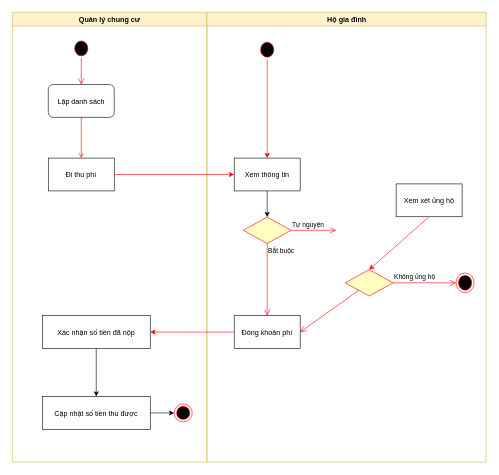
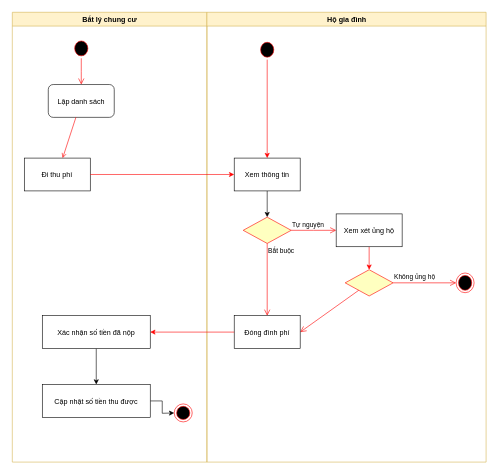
node "Quản lý chung cư": label "Quản lý chung cư" -> "Bắt lý chung cư"
node "Đi thu phí": moved (81, 175) -> (57, 175)
node "Xem xét ủng hộ": moved (429, 200) -> (369, 230)
node "Đóng khoản phí": label "Đóng khoản phí" -> "Đóng đình phí"
node "Cập nhật số tiền thu được": moved (96, 413) -> (96, 401)
